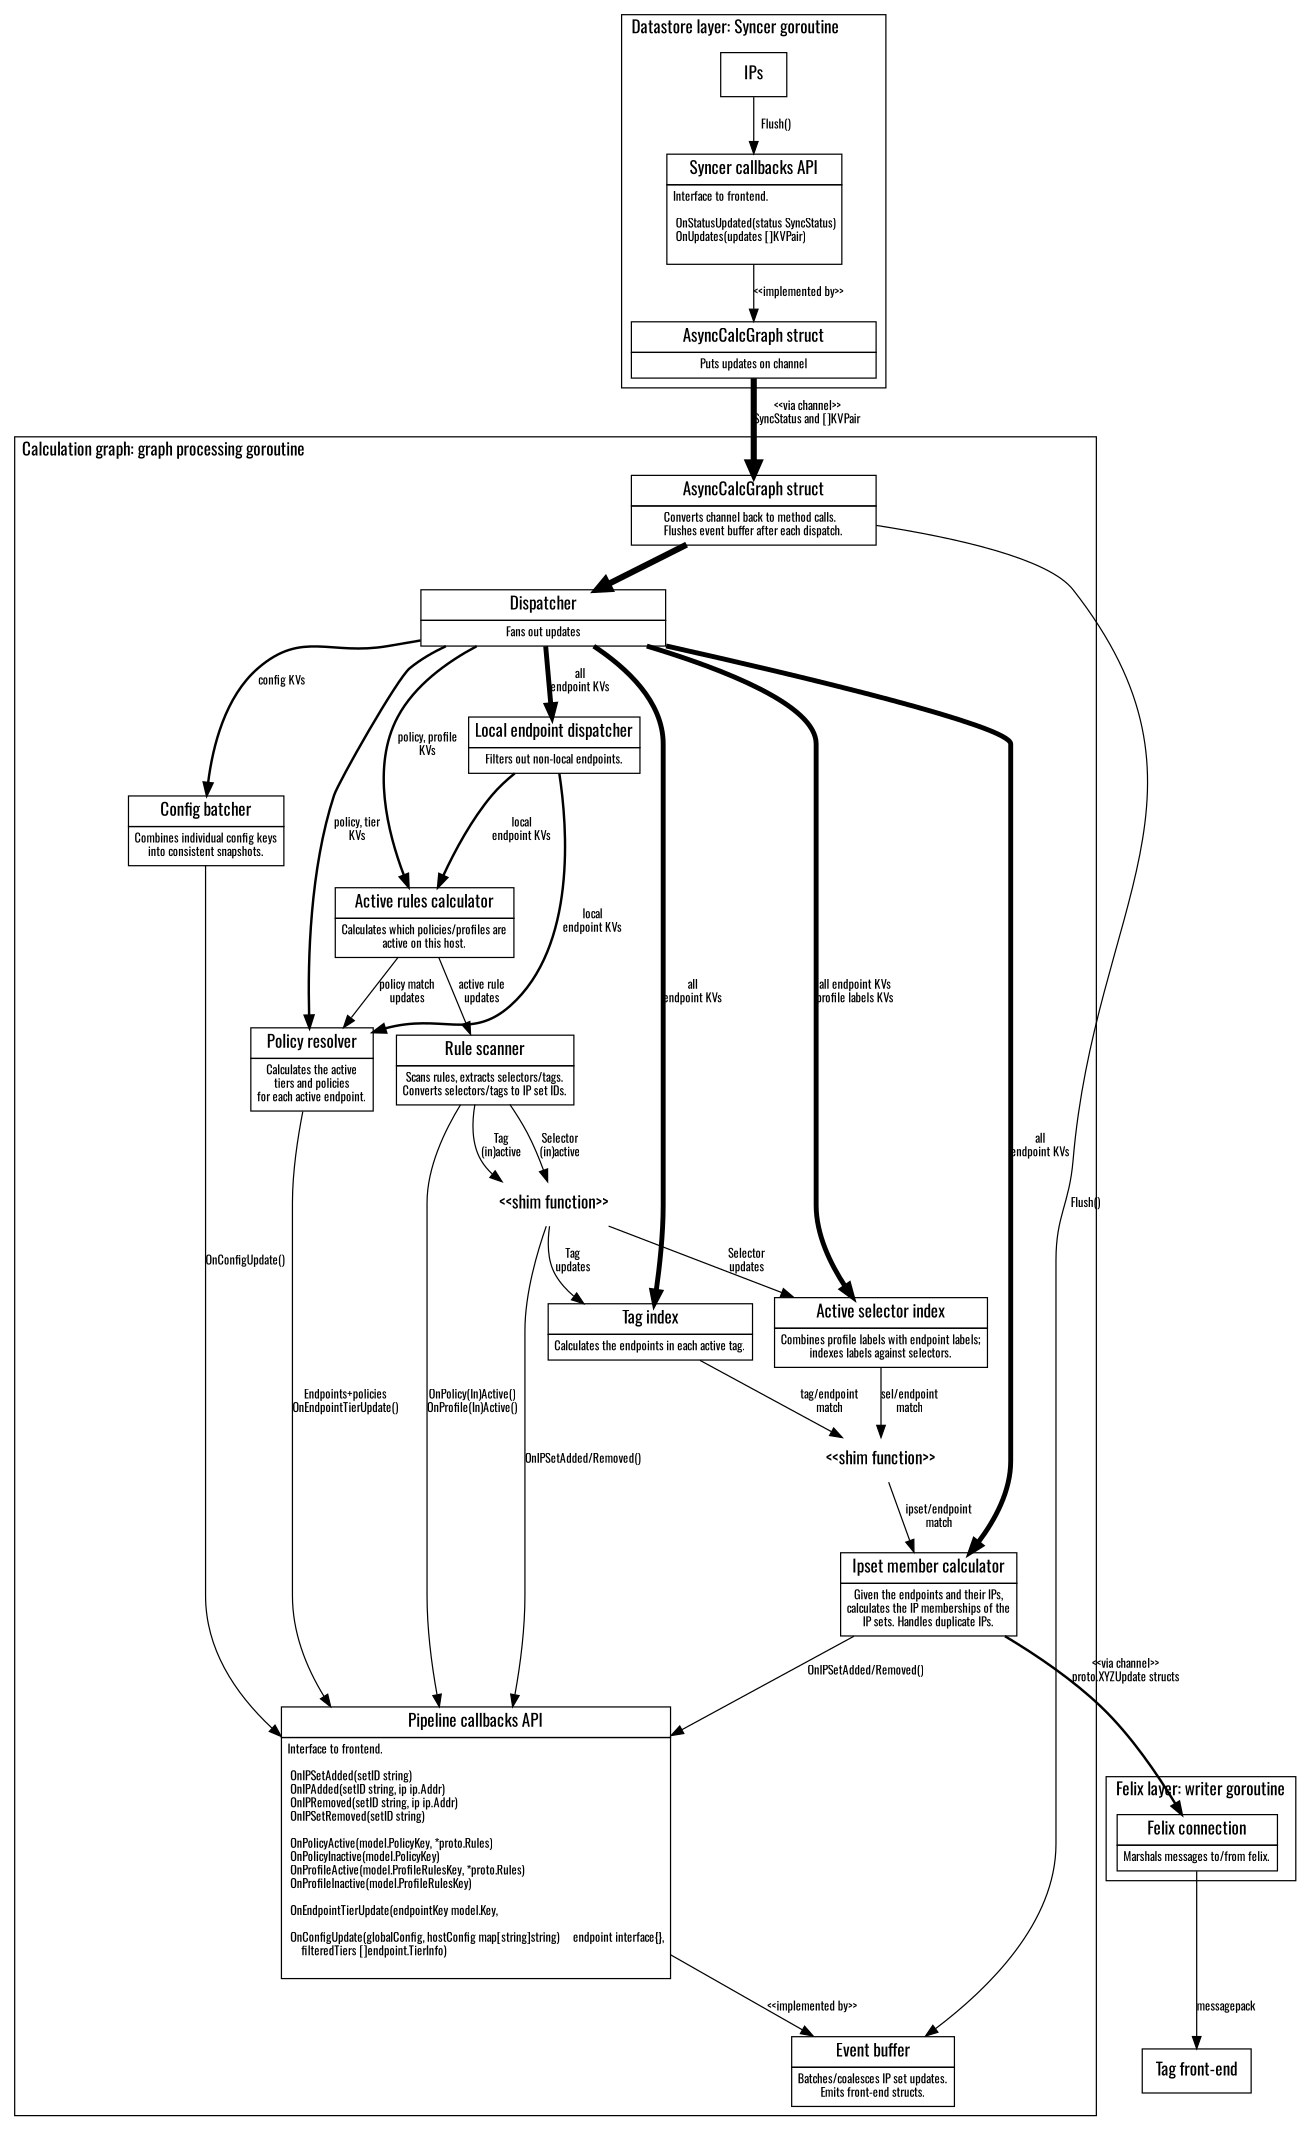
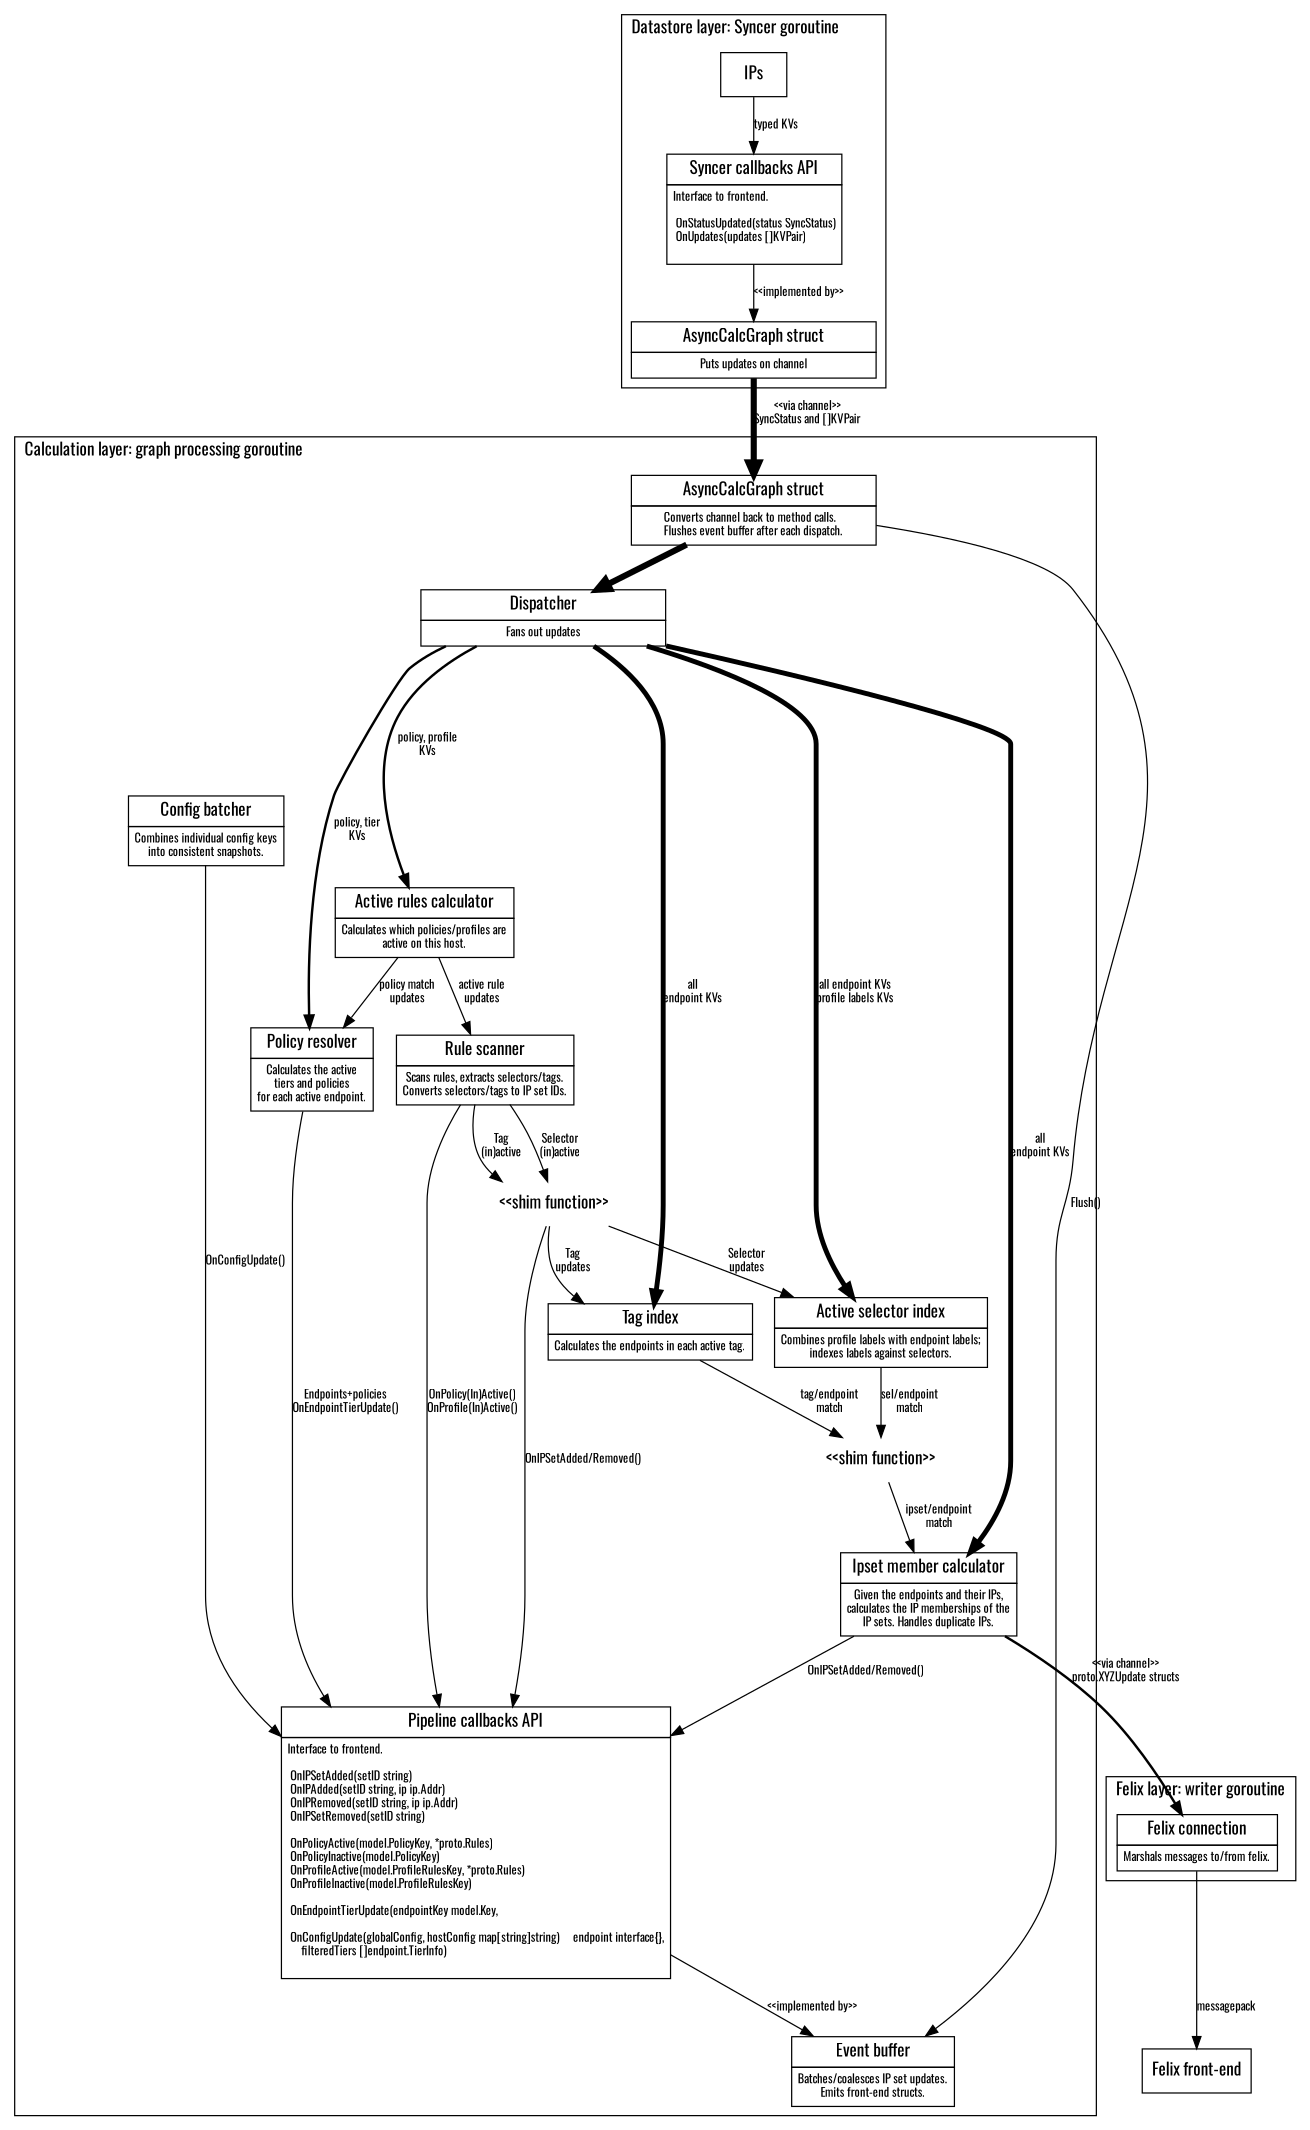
edge "IPs" -> "Syncer callbacks API": label "Flush()" -> "typed KVs"
cluster "Calculation graph: graph processing goroutine": label "Calculation graph: graph processing goroutine" -> "Calculation layer: graph processing goroutine"
edge "Dispatcher" -> "Config batcher": removed, label "config KVs"
node "Local endpoint dispatcher": removed
node "Tag front-end": label "Tag front-end" -> "Felix front-end"
